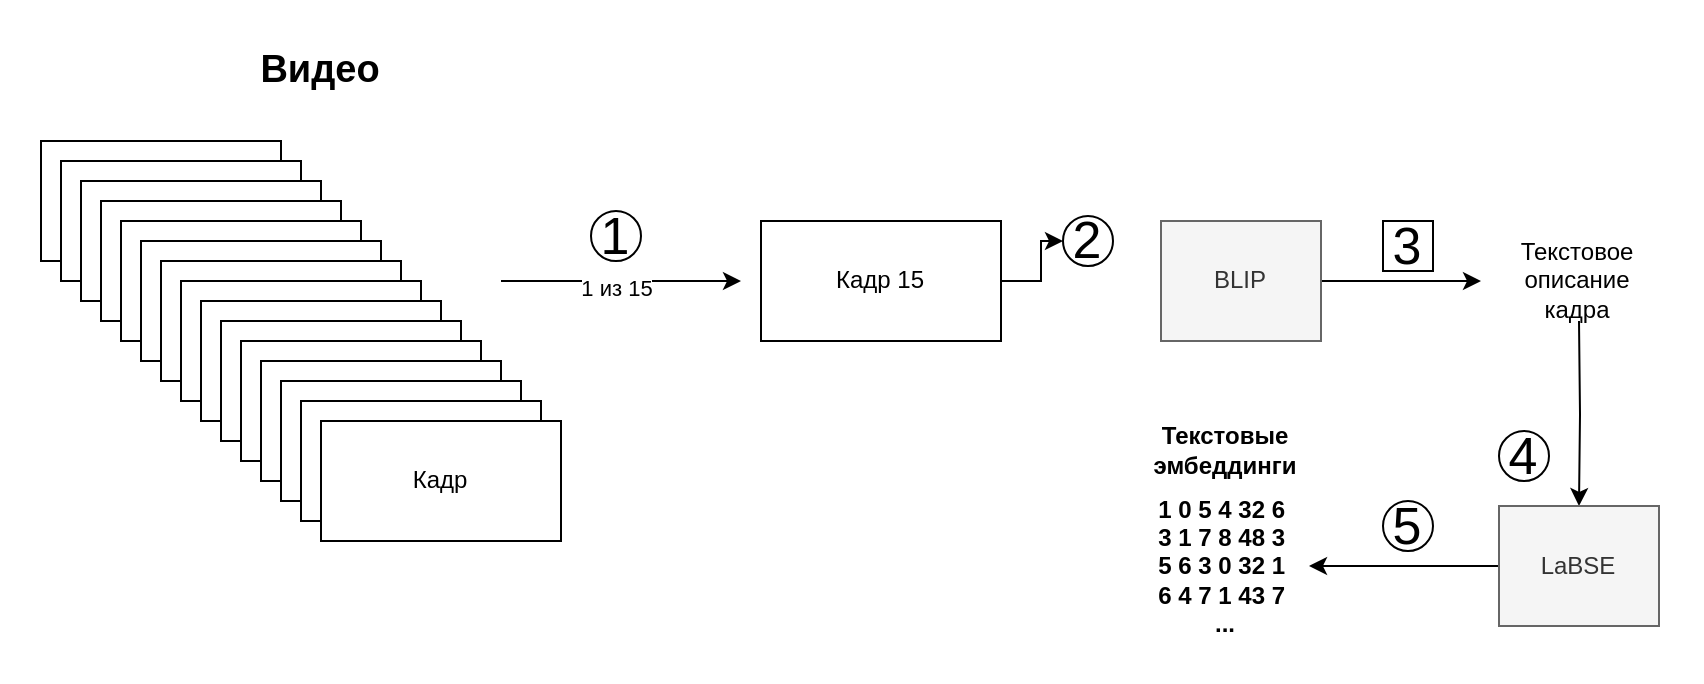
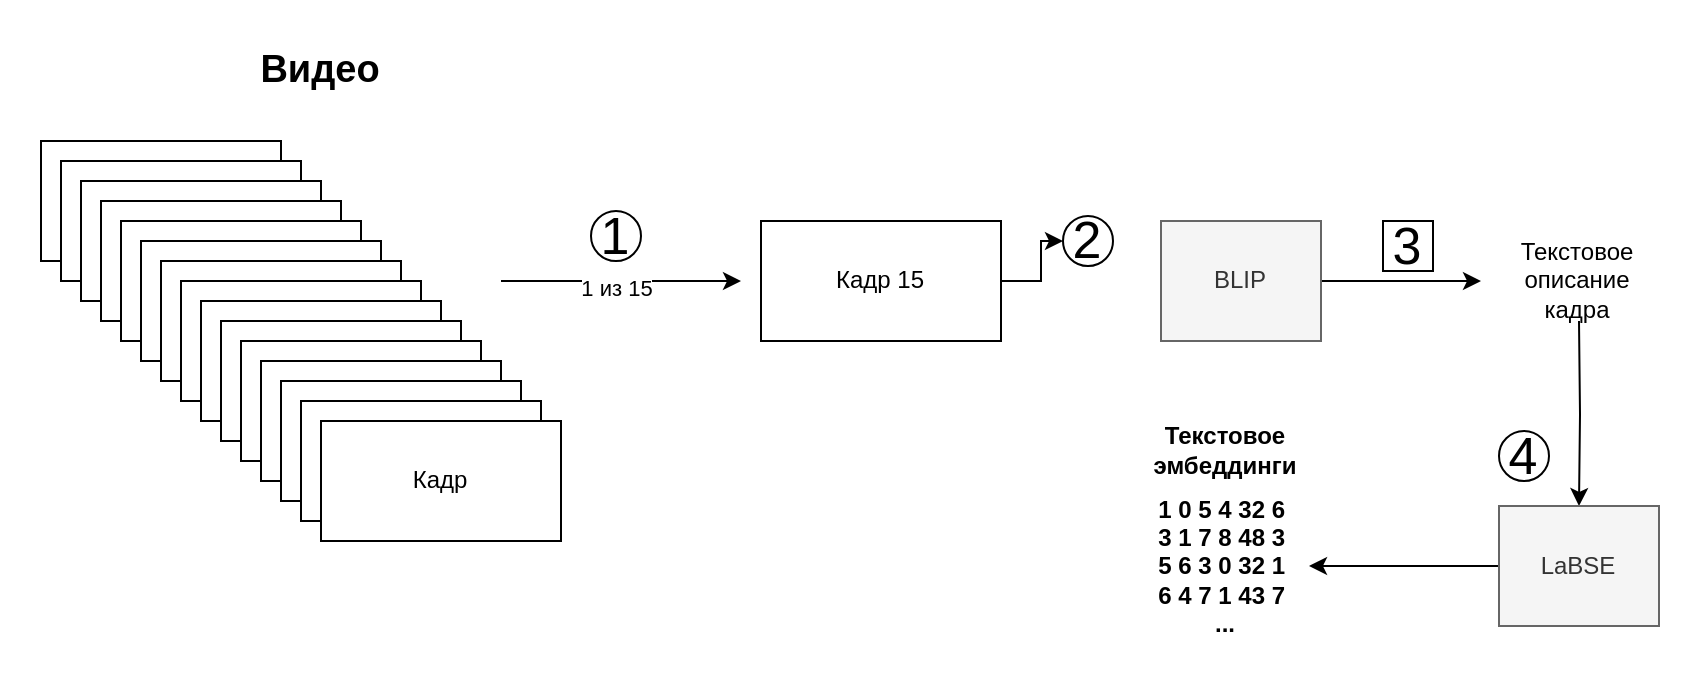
node "Текстовые эмбеддинги": label "Текстовые эмбеддинги" -> "Текстовое эмбеддинги"
node "5": removed
